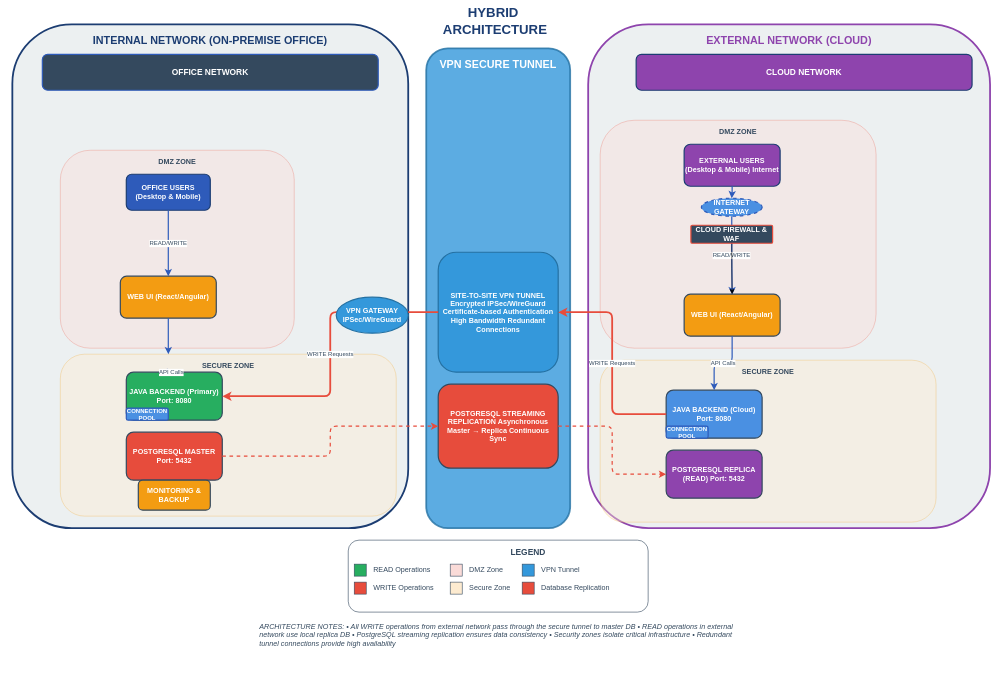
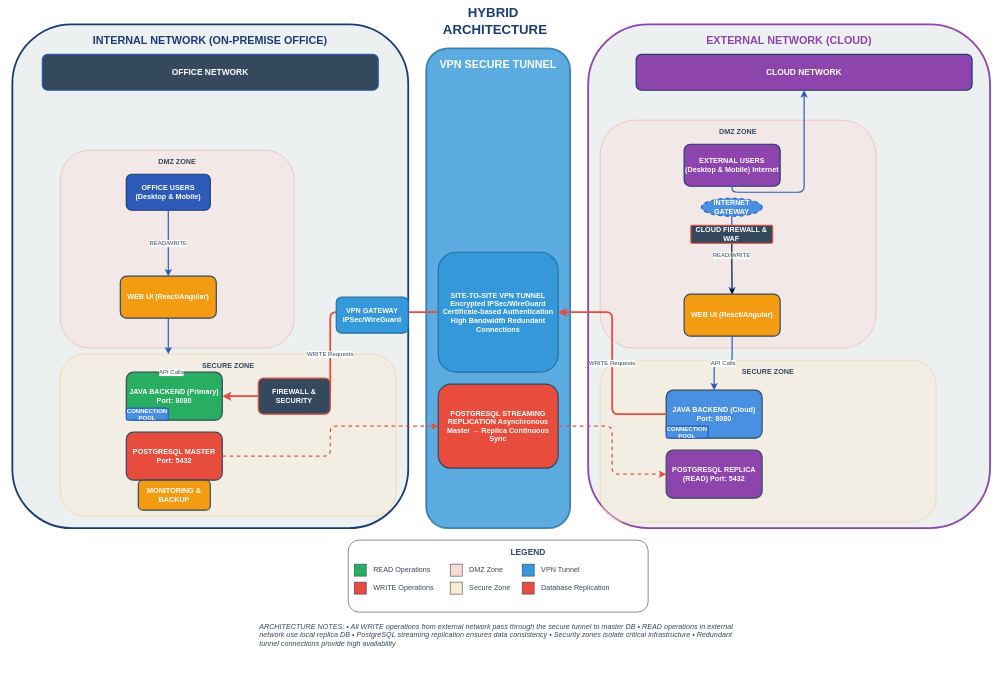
edge "EXTERNAL USERS (Desktop & Mobile) Internet" -> "INTERNET GATEWAY": now "EXTERNAL USERS (Desktop & Mobile) Internet" -> "CLOUD NETWORK"
node "VPN GATEWAY IPSec/WireGuard": shape ellipse -> rounded rectangle
node "FIREWALL & SECURITY": added
